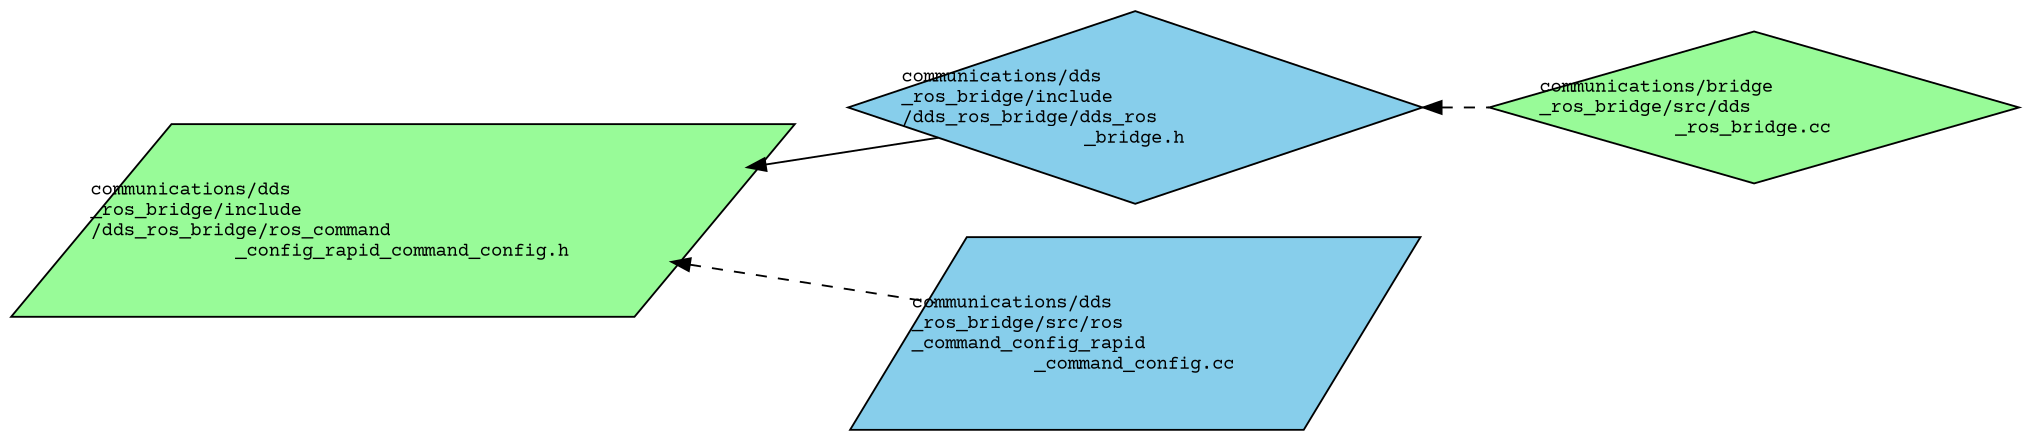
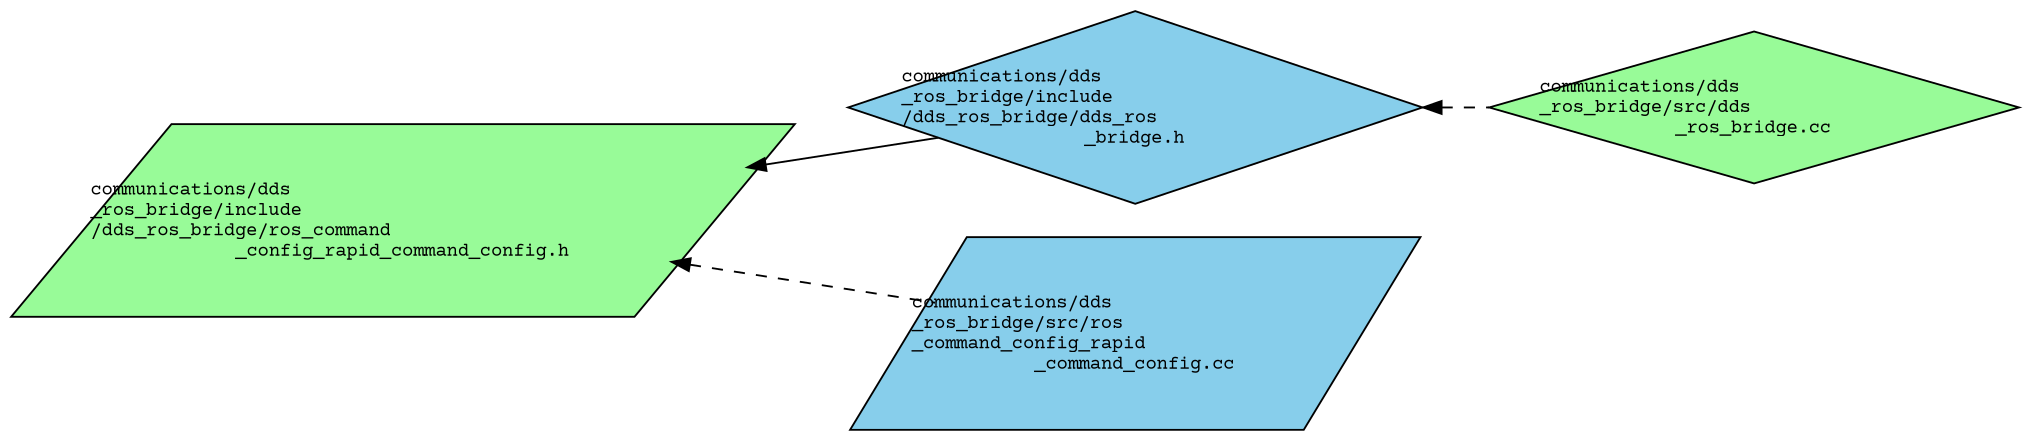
node "communications/bridge _ros_bridge/src/dds _ros_bridge.cc": label "communications/bridge _ros_bridge/src/dds _ros_bridge.cc" -> "communications/dds _ros_bridge/src/dds _ros_bridge.cc"
